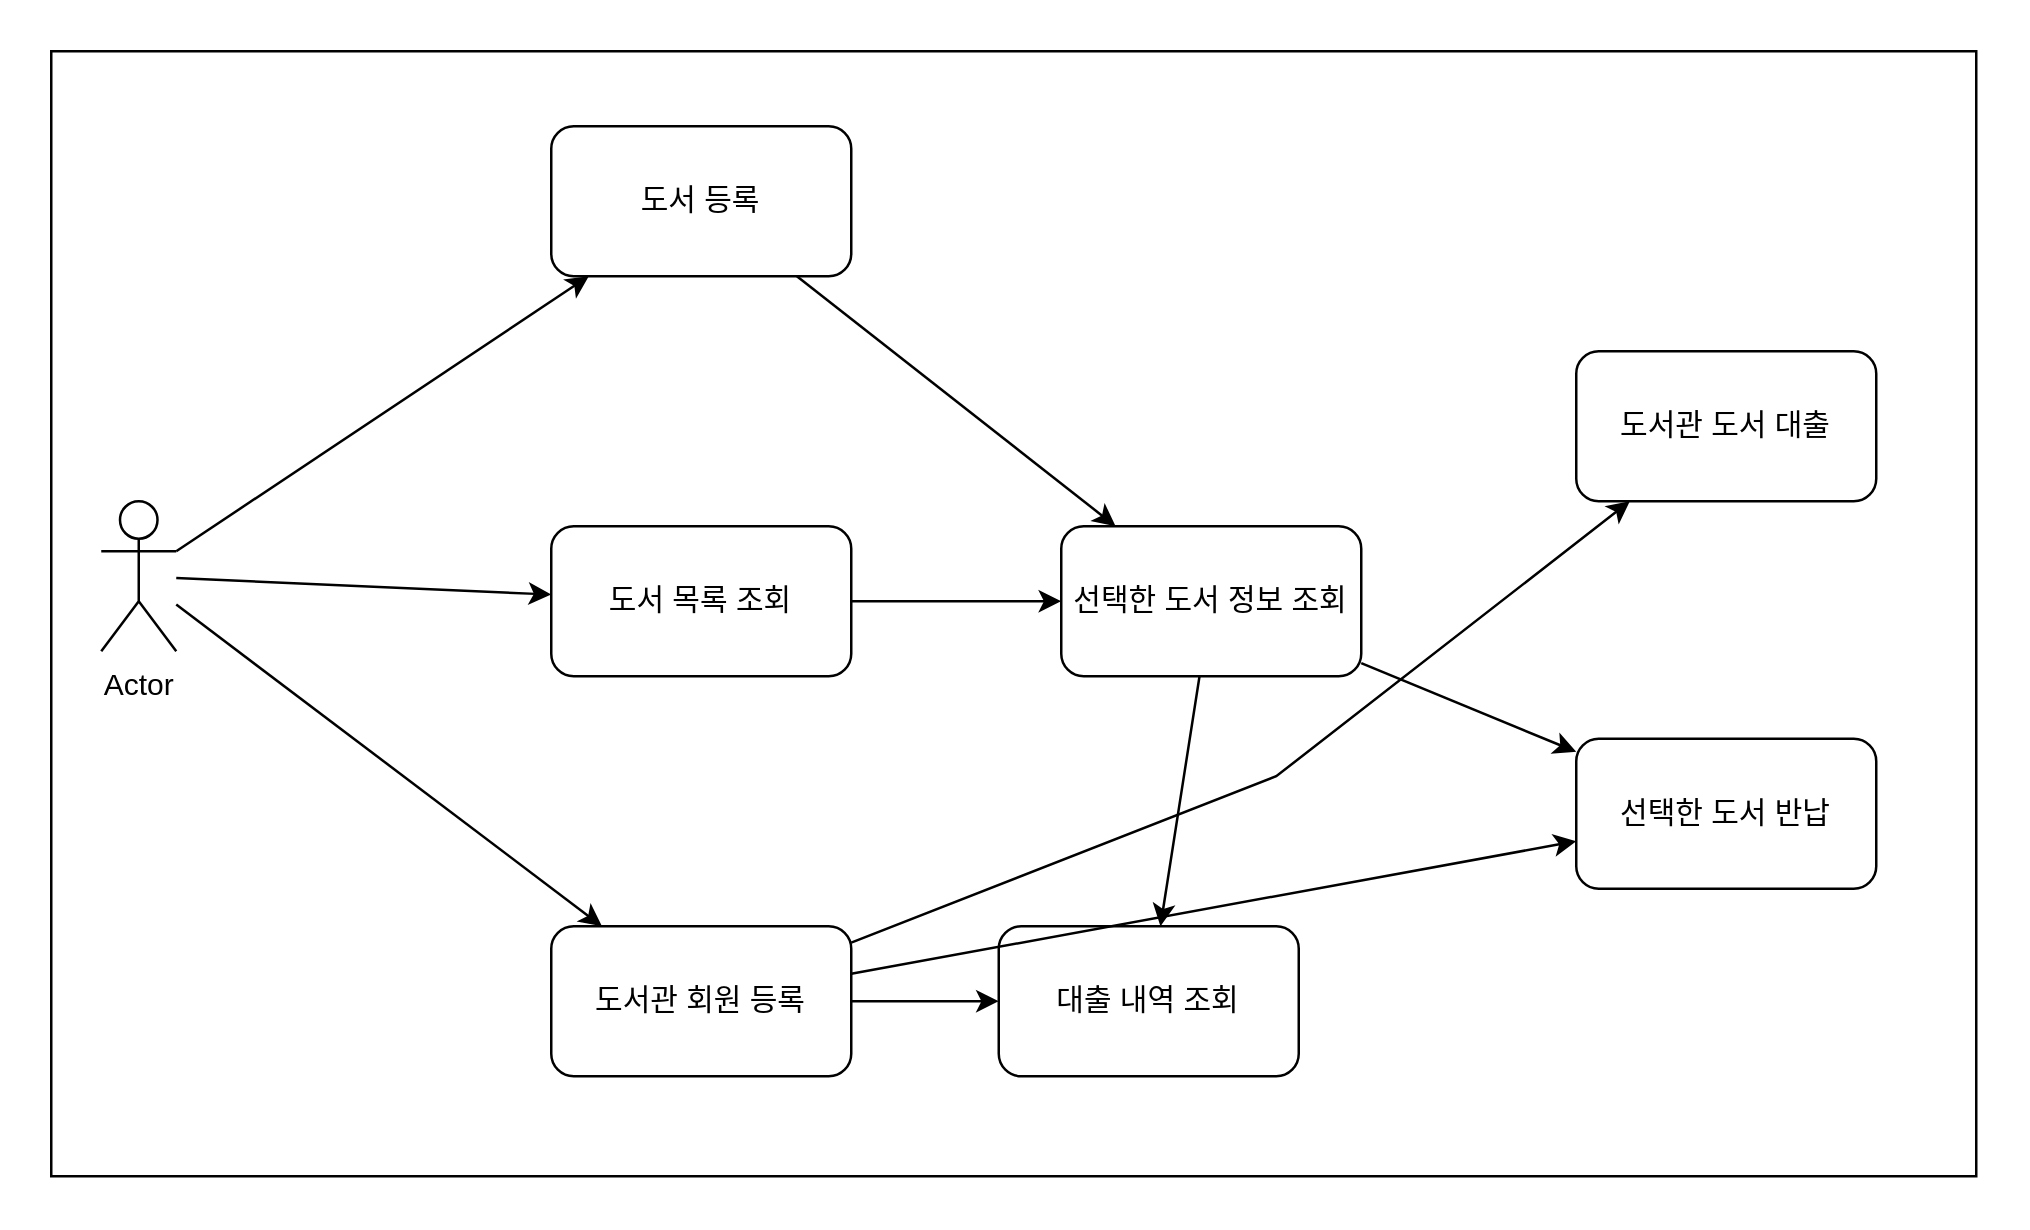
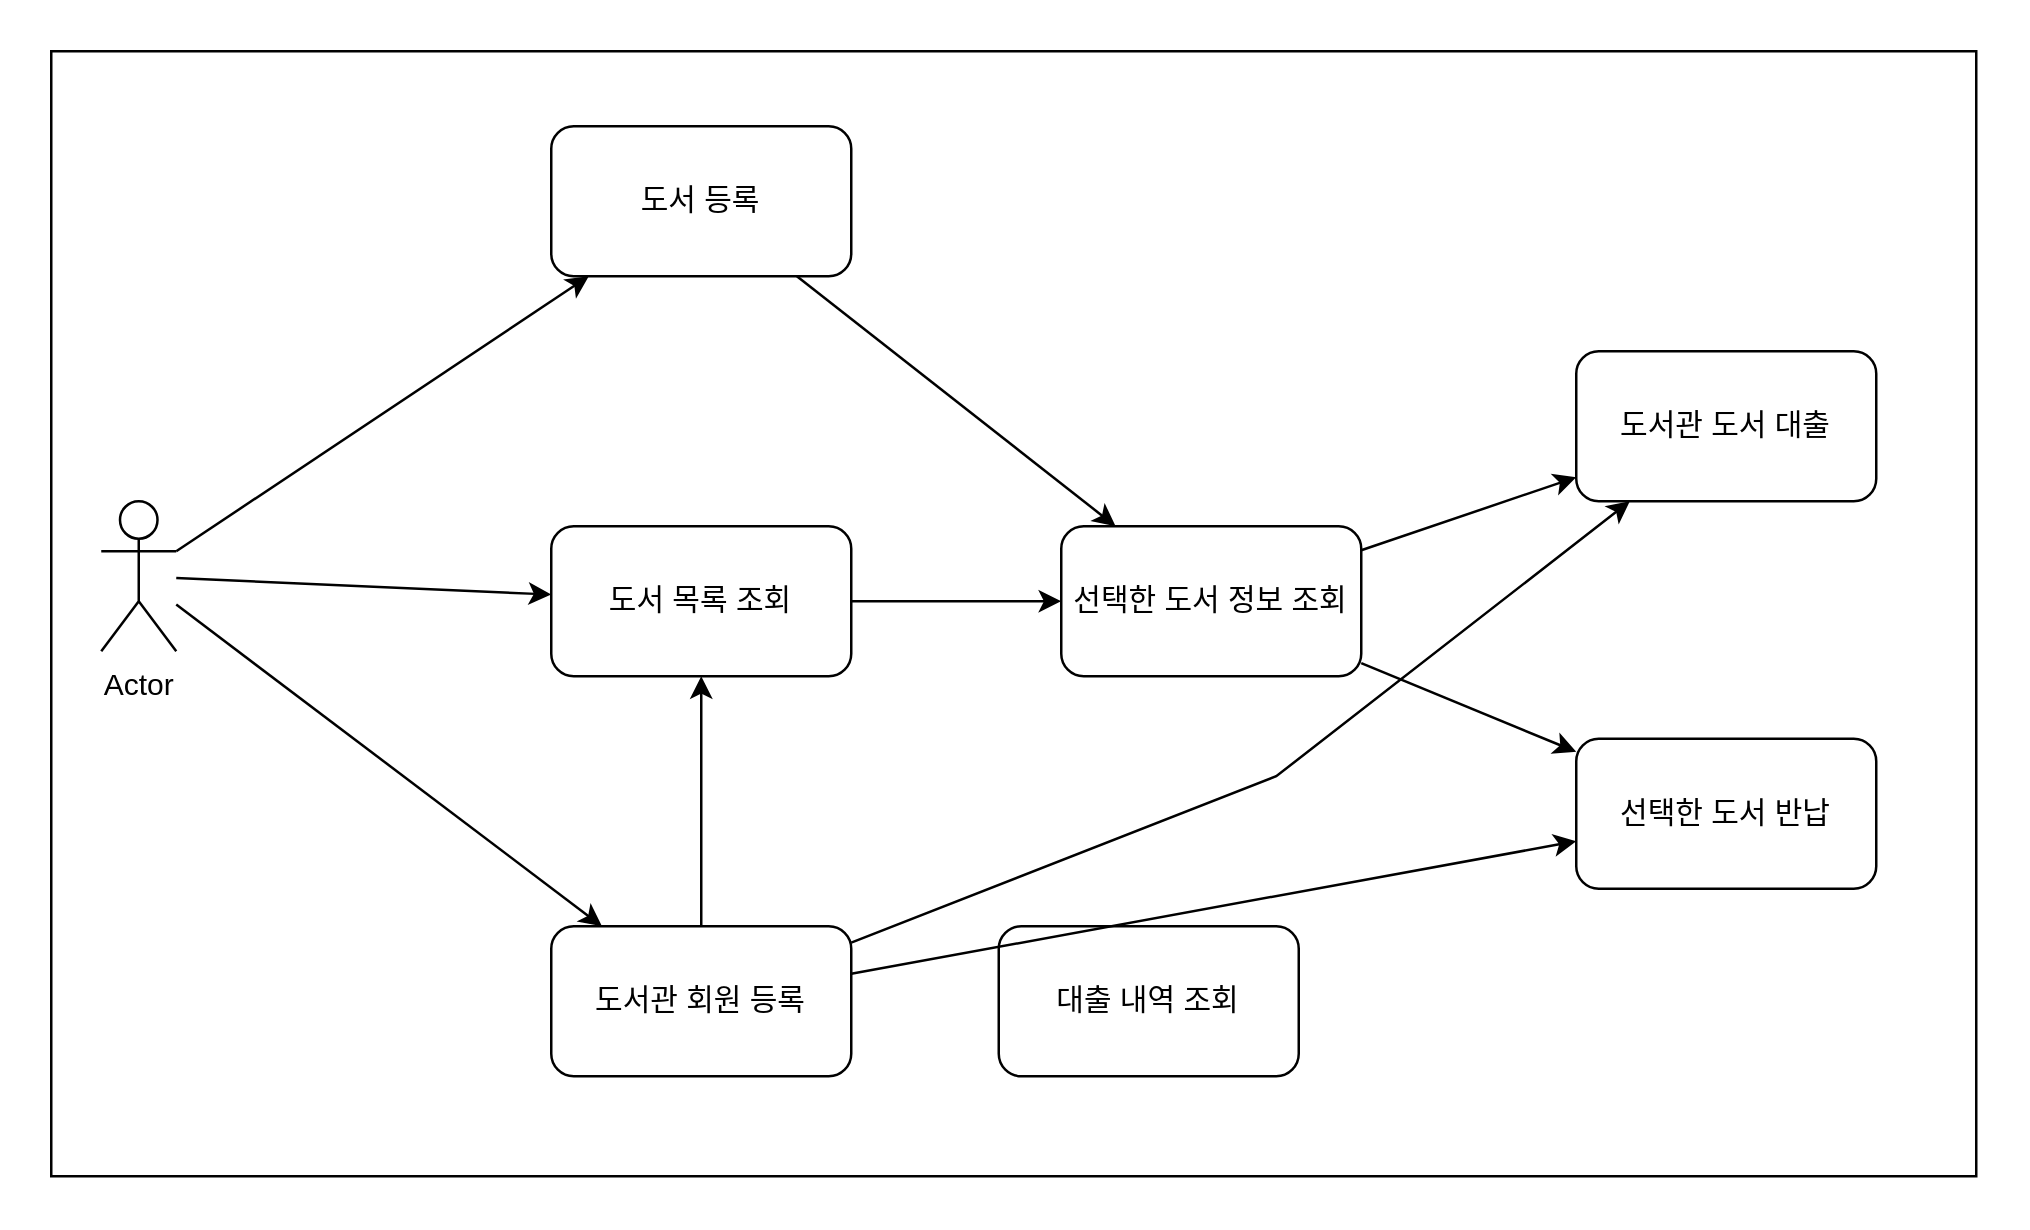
edge "선택한 도서 정보 조회" -> "대출 내역 조회": now "선택한 도서 정보 조회" -> "도서관 도서 대출"
edge "도서관 회원 등록" -> "대출 내역 조회": now "도서관 회원 등록" -> "도서 목록 조회"
